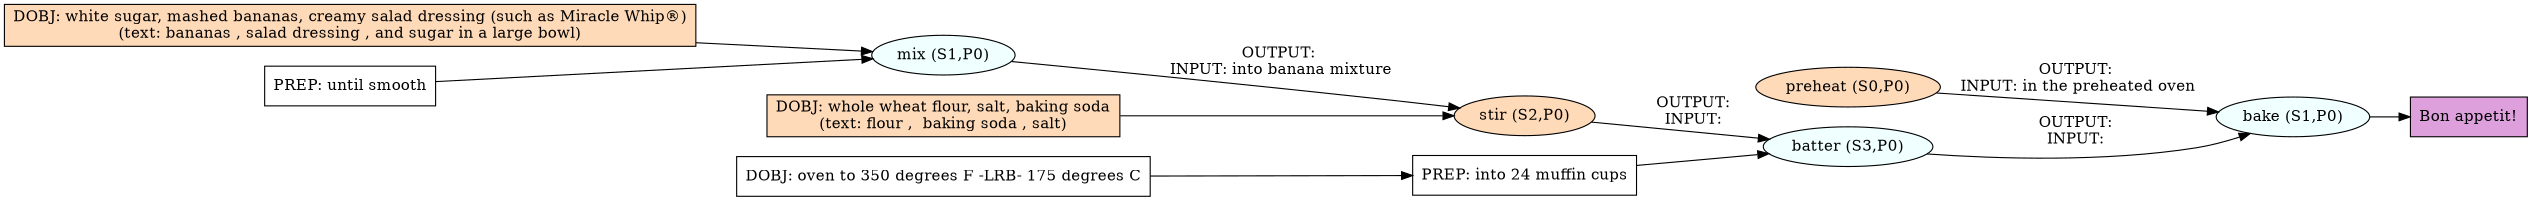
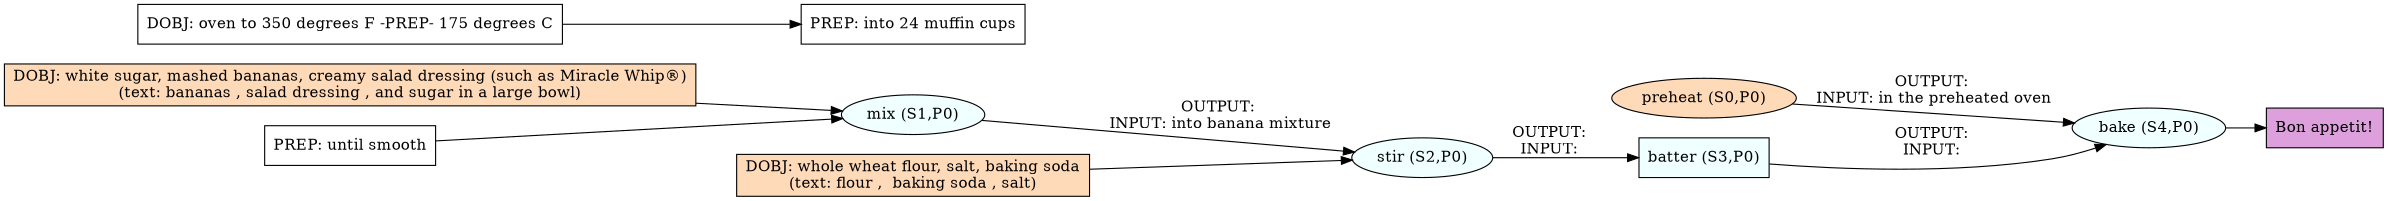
node "stir (S2,P0)": fillcolor peachpuff -> azure
node "bake (S1,P0)": label "bake (S1,P0)" -> "bake (S4,P0)"
node "batter (S3,P0)": shape ellipse -> box
edge "PREP: into 24 muffin cups" -> "batter (S3,P0)": removed
node "DOBJ: oven to 350 degrees F -LRB- 175 degrees C": label "DOBJ: oven to 350 degrees F -LRB- 175 degrees C" -> "DOBJ: oven to 350 degrees F -PREP- 175 degrees C"
